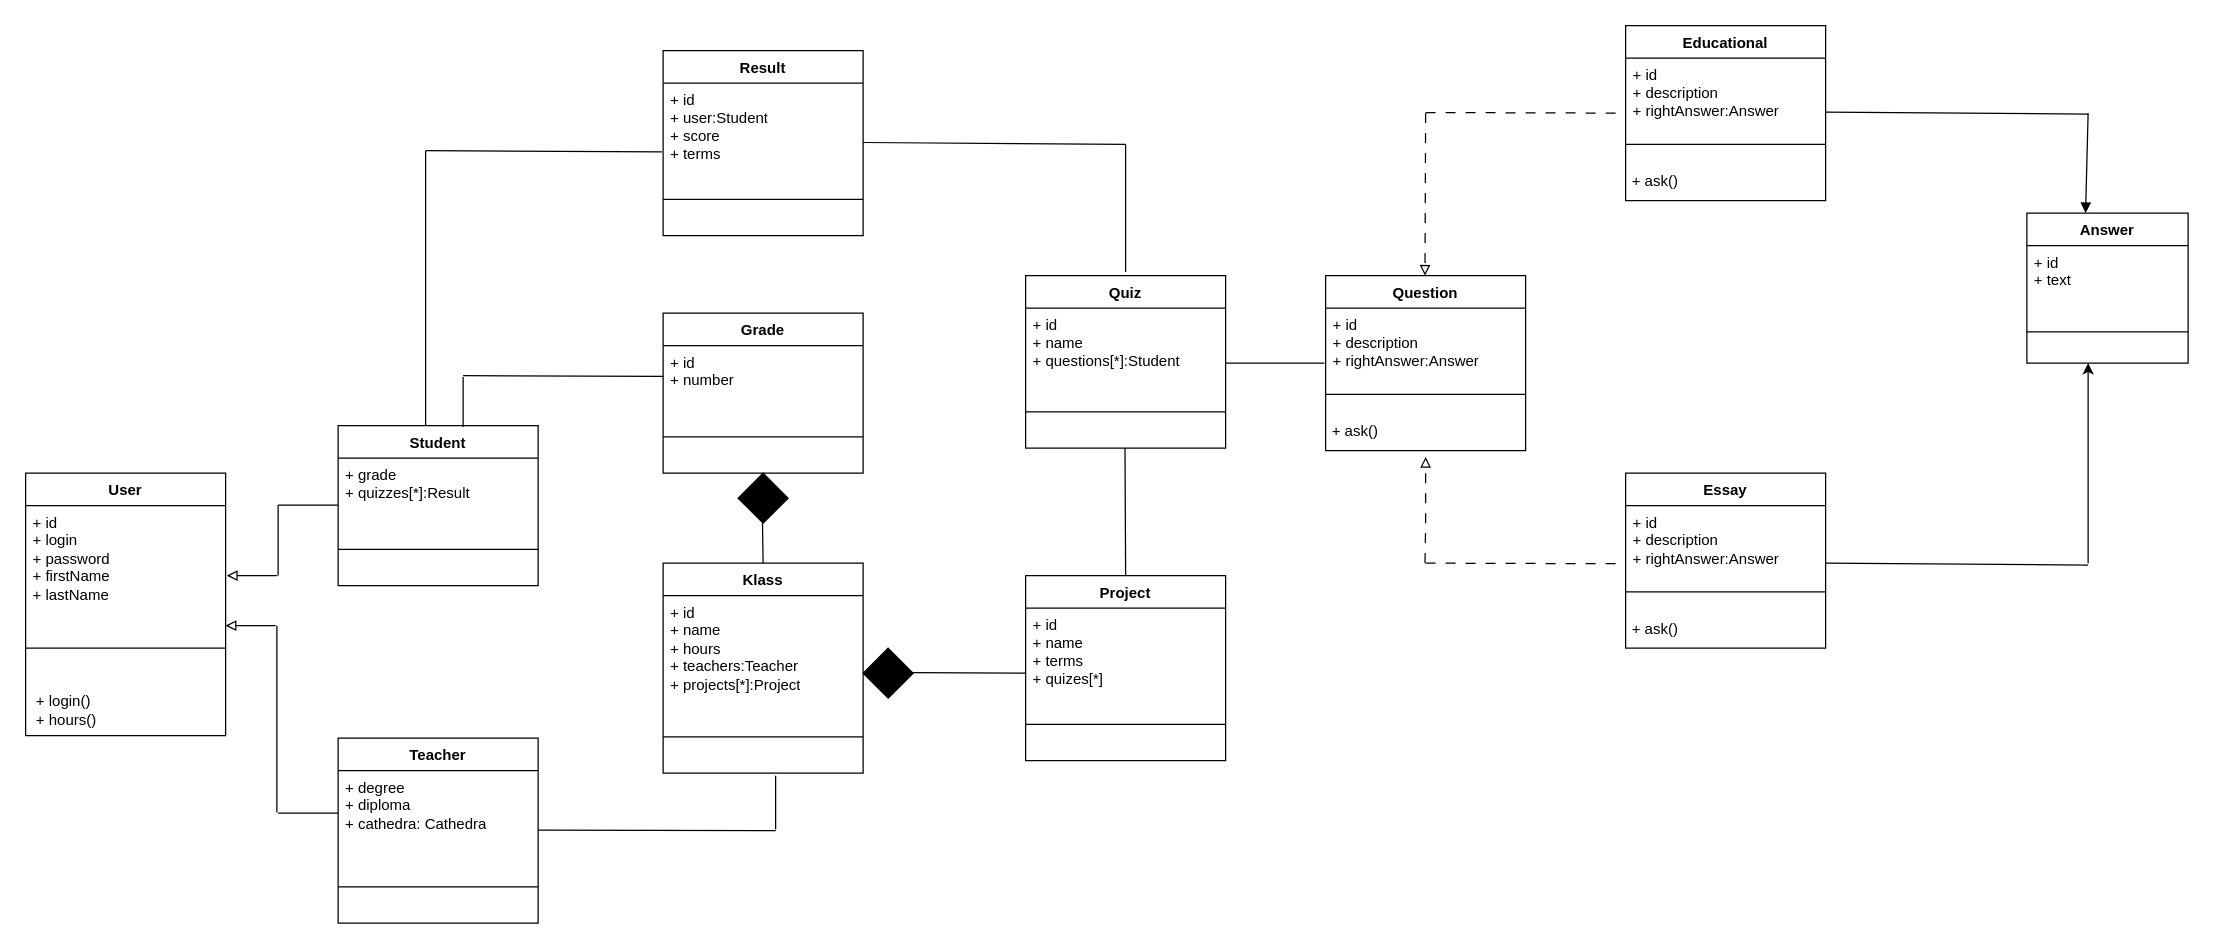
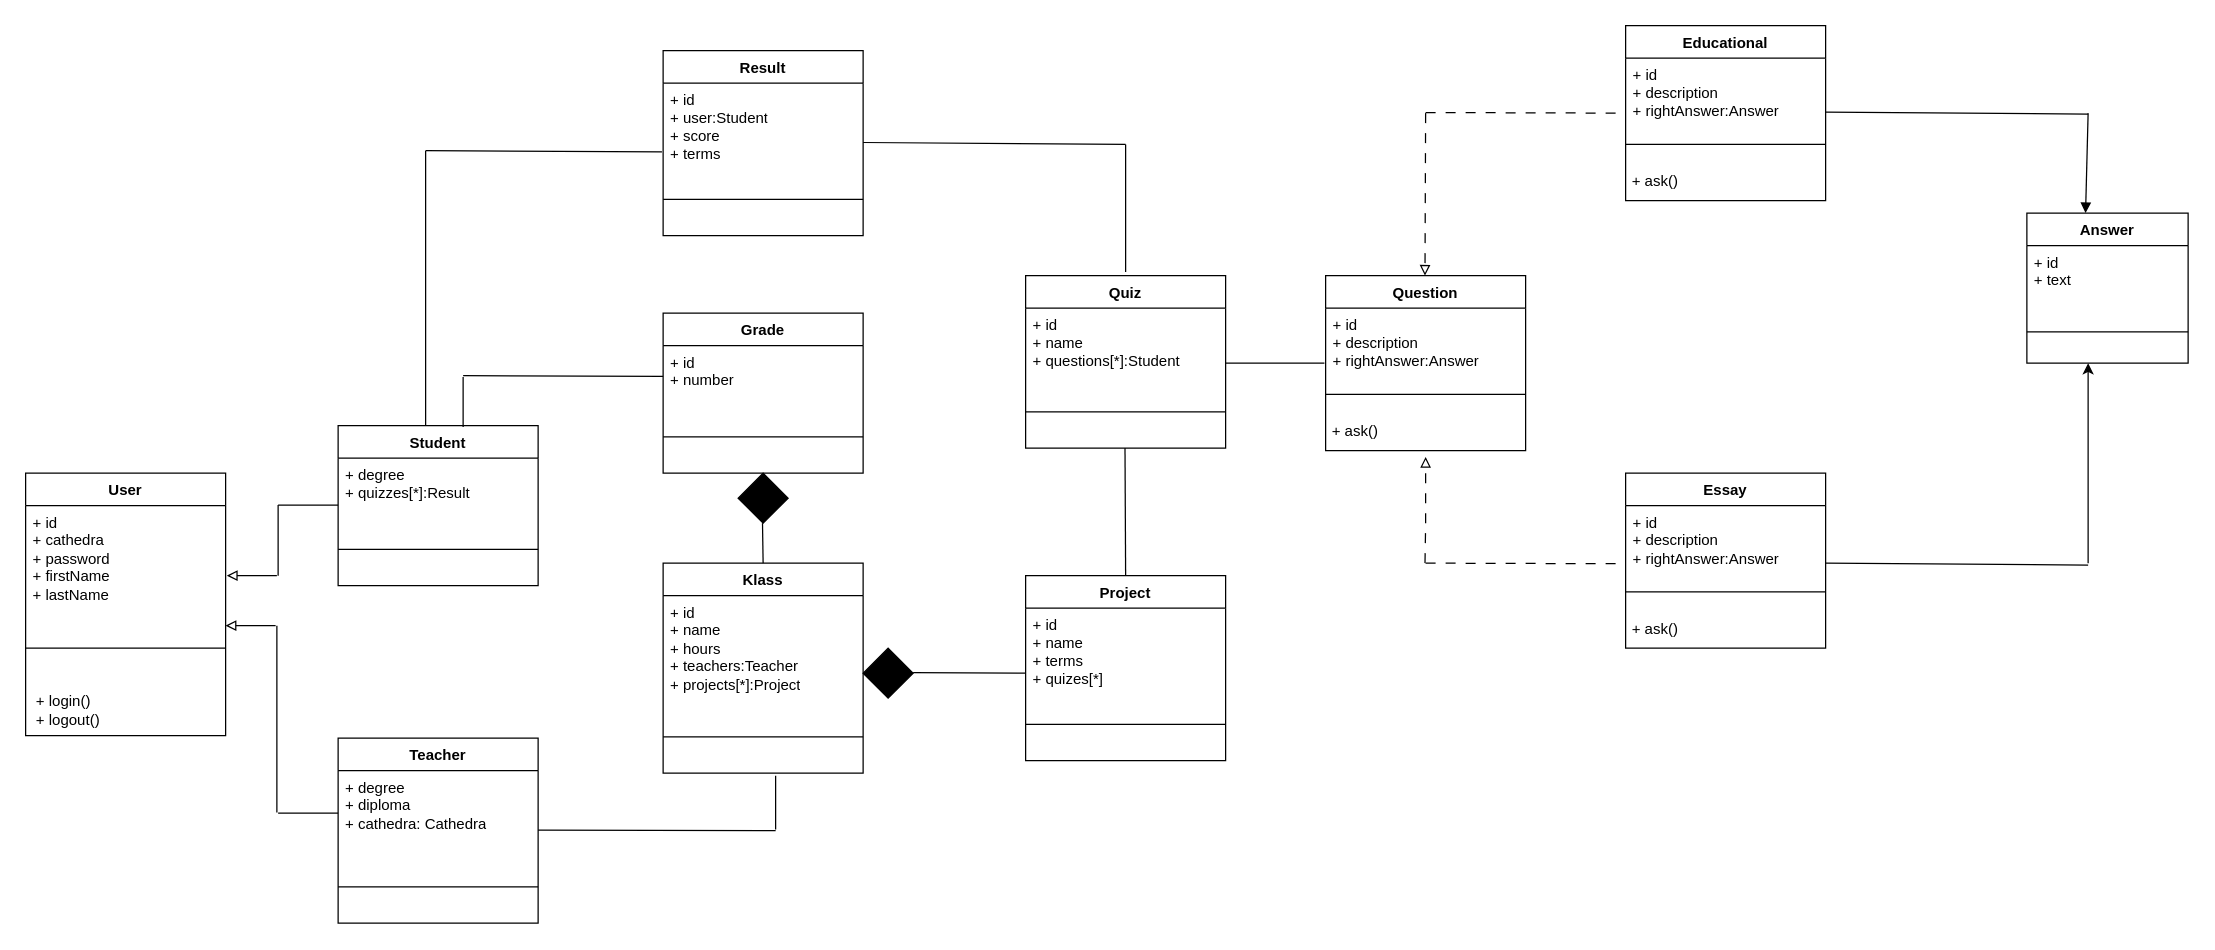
node "+ grade + quizzes[*]:Result": label "+ grade + quizzes[*]:Result" -> "+ degree + quizzes[*]:Result"
node "+ id + login + password + firstName + lastName": label "+ id + login + password + firstName + lastName" -> "+ id + cathedra + password + firstName + lastName"
node "+ login() + hours()": label "+ login() + hours()" -> "+ login() + logout()"
